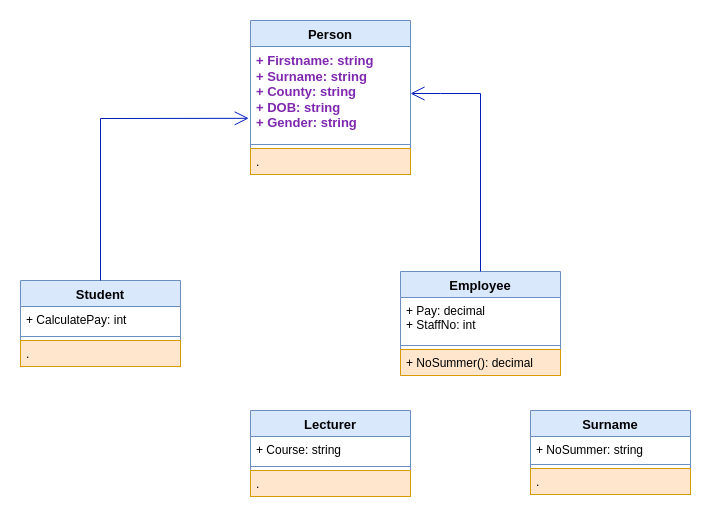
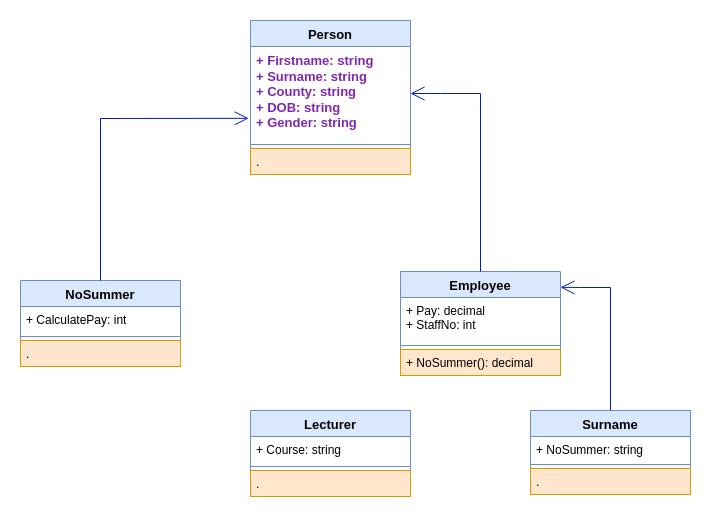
node "Student": label "Student" -> "NoSummer"
edge "Surname" -> "Employee": added
